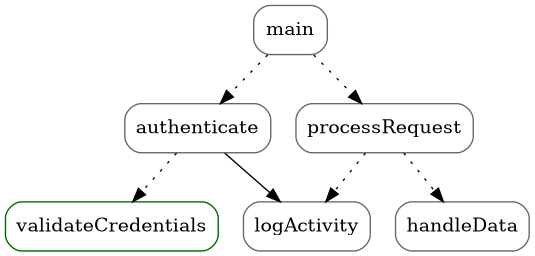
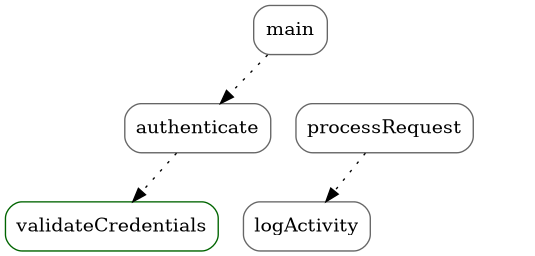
edge "main" -> "processRequest": removed
edge "authenticate" -> "logActivity": removed
node "handleData": removed
